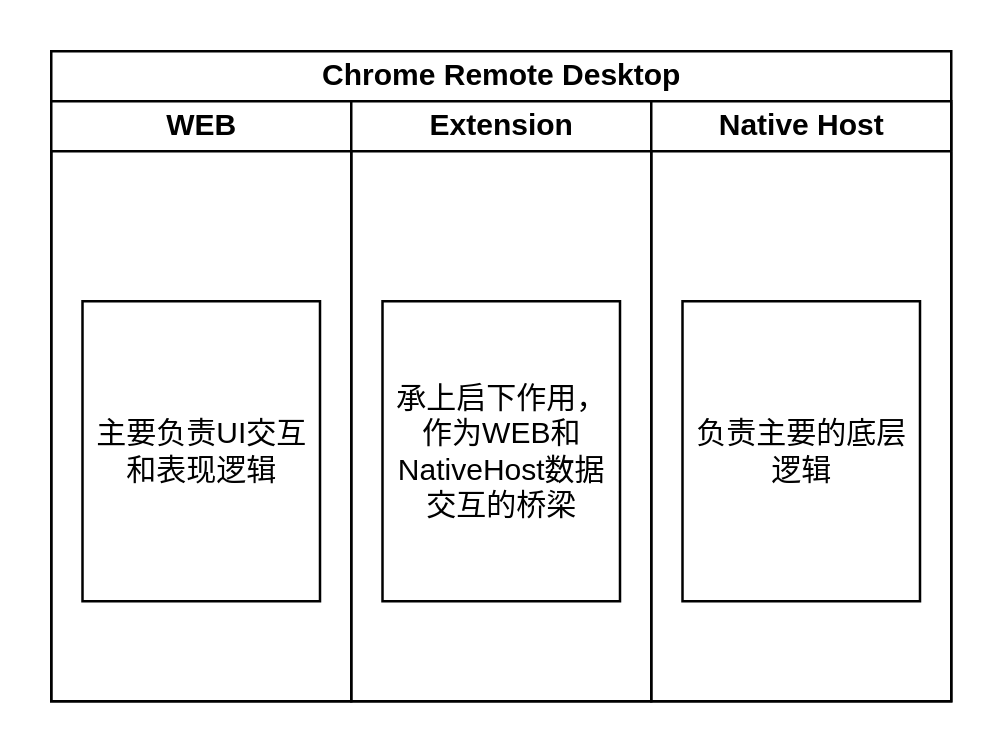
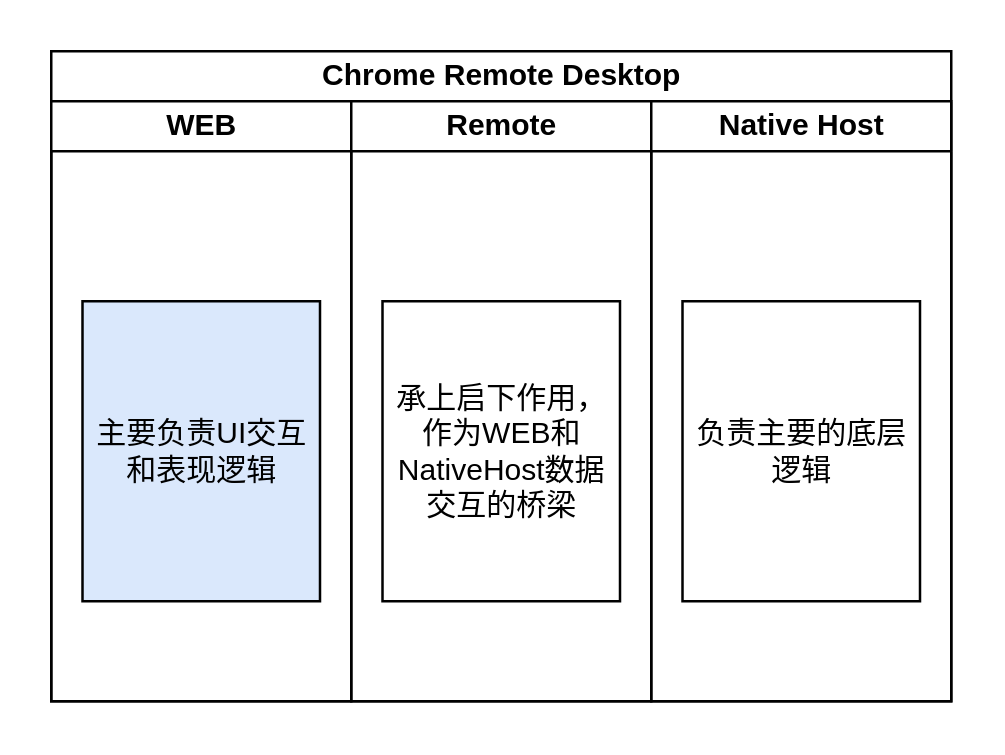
node "Extension": label "Extension" -> "Remote"
node "主要负责UI交互和表现逻辑": fillcolor #ffffff -> #dae8fc
